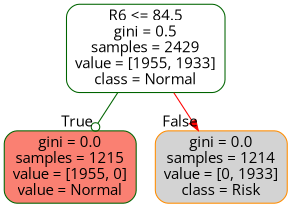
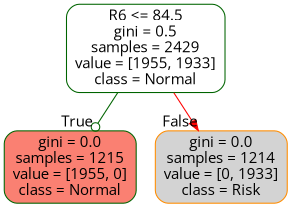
node "gini = 0.0 samples = 1215 value = [1955, 0] value = Normal": label "gini = 0.0 samples = 1215 value = [1955, 0] value = Normal" -> "gini = 0.0 samples = 1215 value = [1955, 0] class = Normal"
